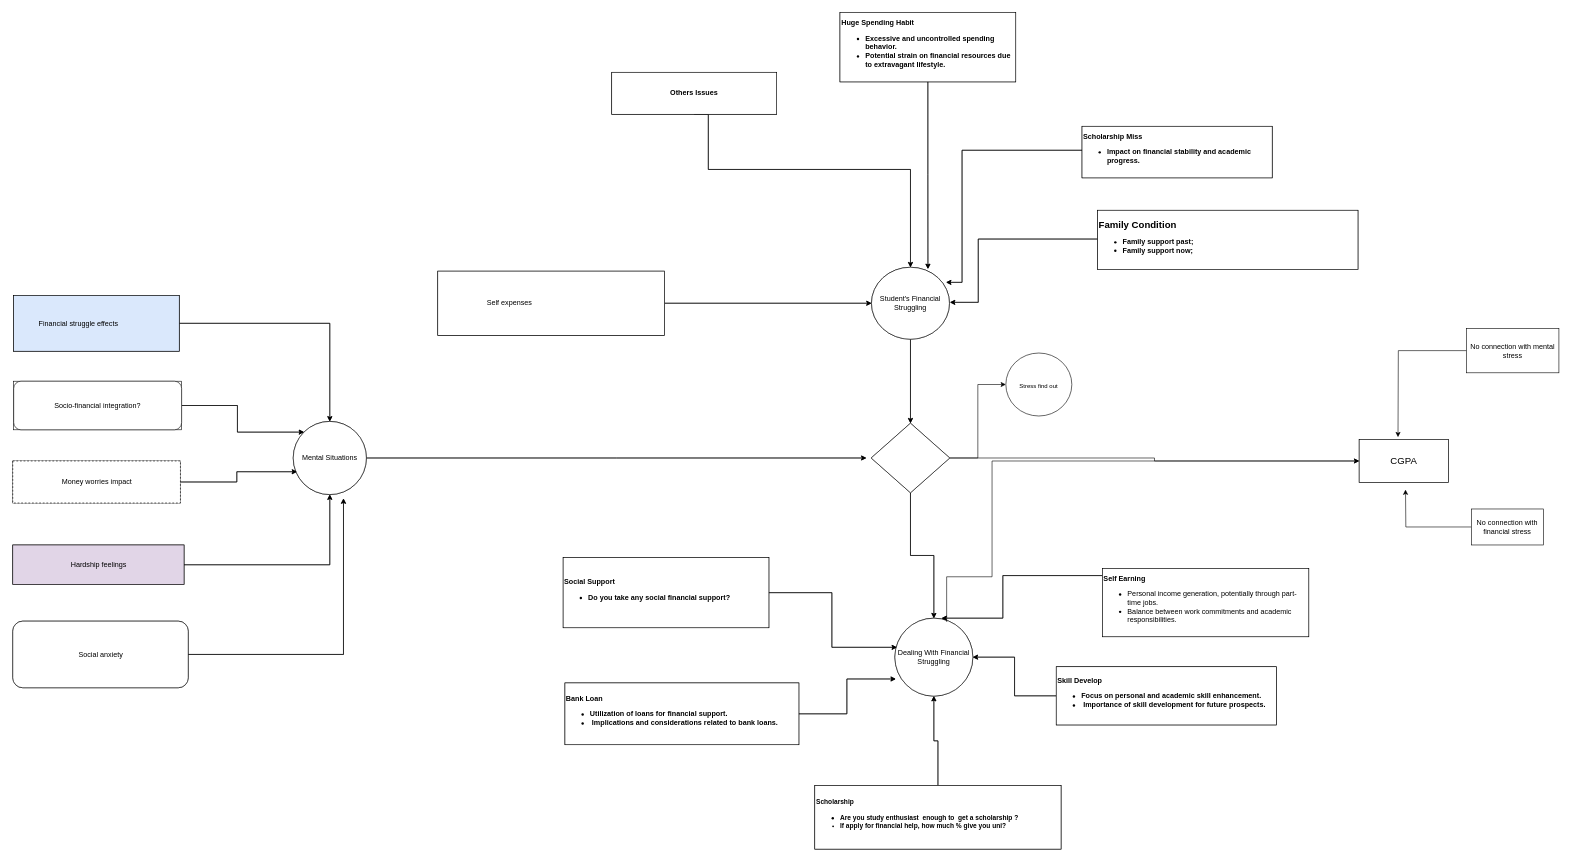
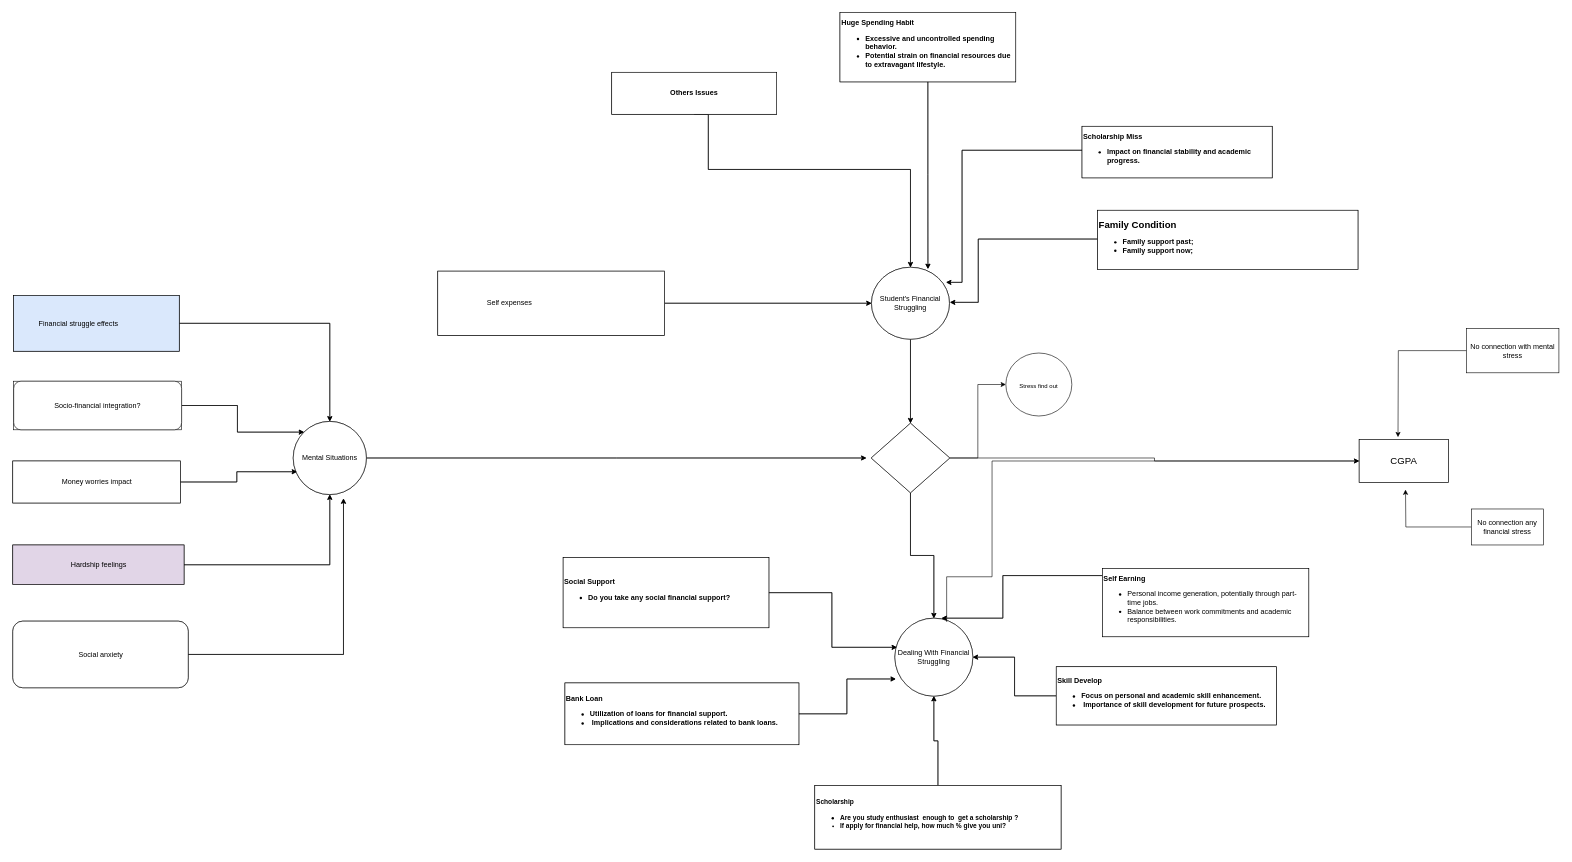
node "Money worries impact": style dashed -> solid
node "No connection with financial stress": label "No connection with financial stress" -> "No connection any financial stress"
